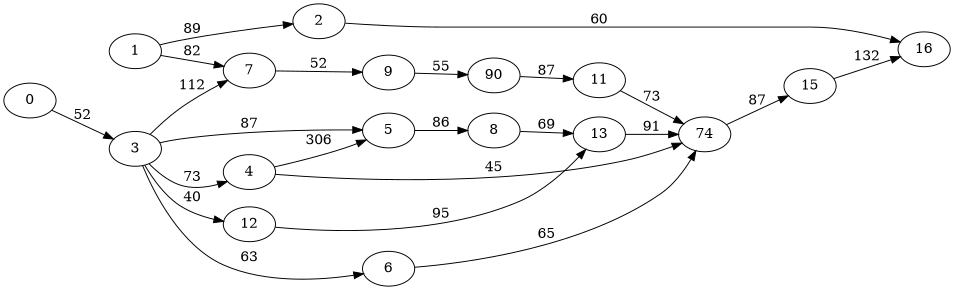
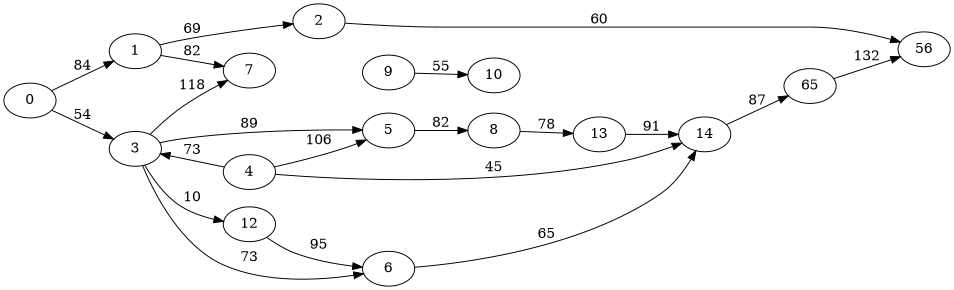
edge "1" -> "2": label "89" -> "69"
node "16": label "16" -> "56"
edge "7" -> "9": removed, label "52"
node "90": label "90" -> "10"
edge "0" -> "1": added, label "84"
node "11": removed
edge "3" -> "7": label "112" -> "118"
node "15": label "15" -> "65"
edge "0" -> "3": label "52" -> "54"
edge "5" -> "8": label "86" -> "82"
edge "3" -> "5": label "87" -> "89"
edge "8" -> "13": label "69" -> "78"
node "74": label "74" -> "14"
edge "4" -> "5": label "306" -> "106"
edge "3" -> "4": reversed
edge "3" -> "12": label "40" -> "10"
edge "12" -> "13": now "12" -> "6"
edge "3" -> "6": label "63" -> "73"
